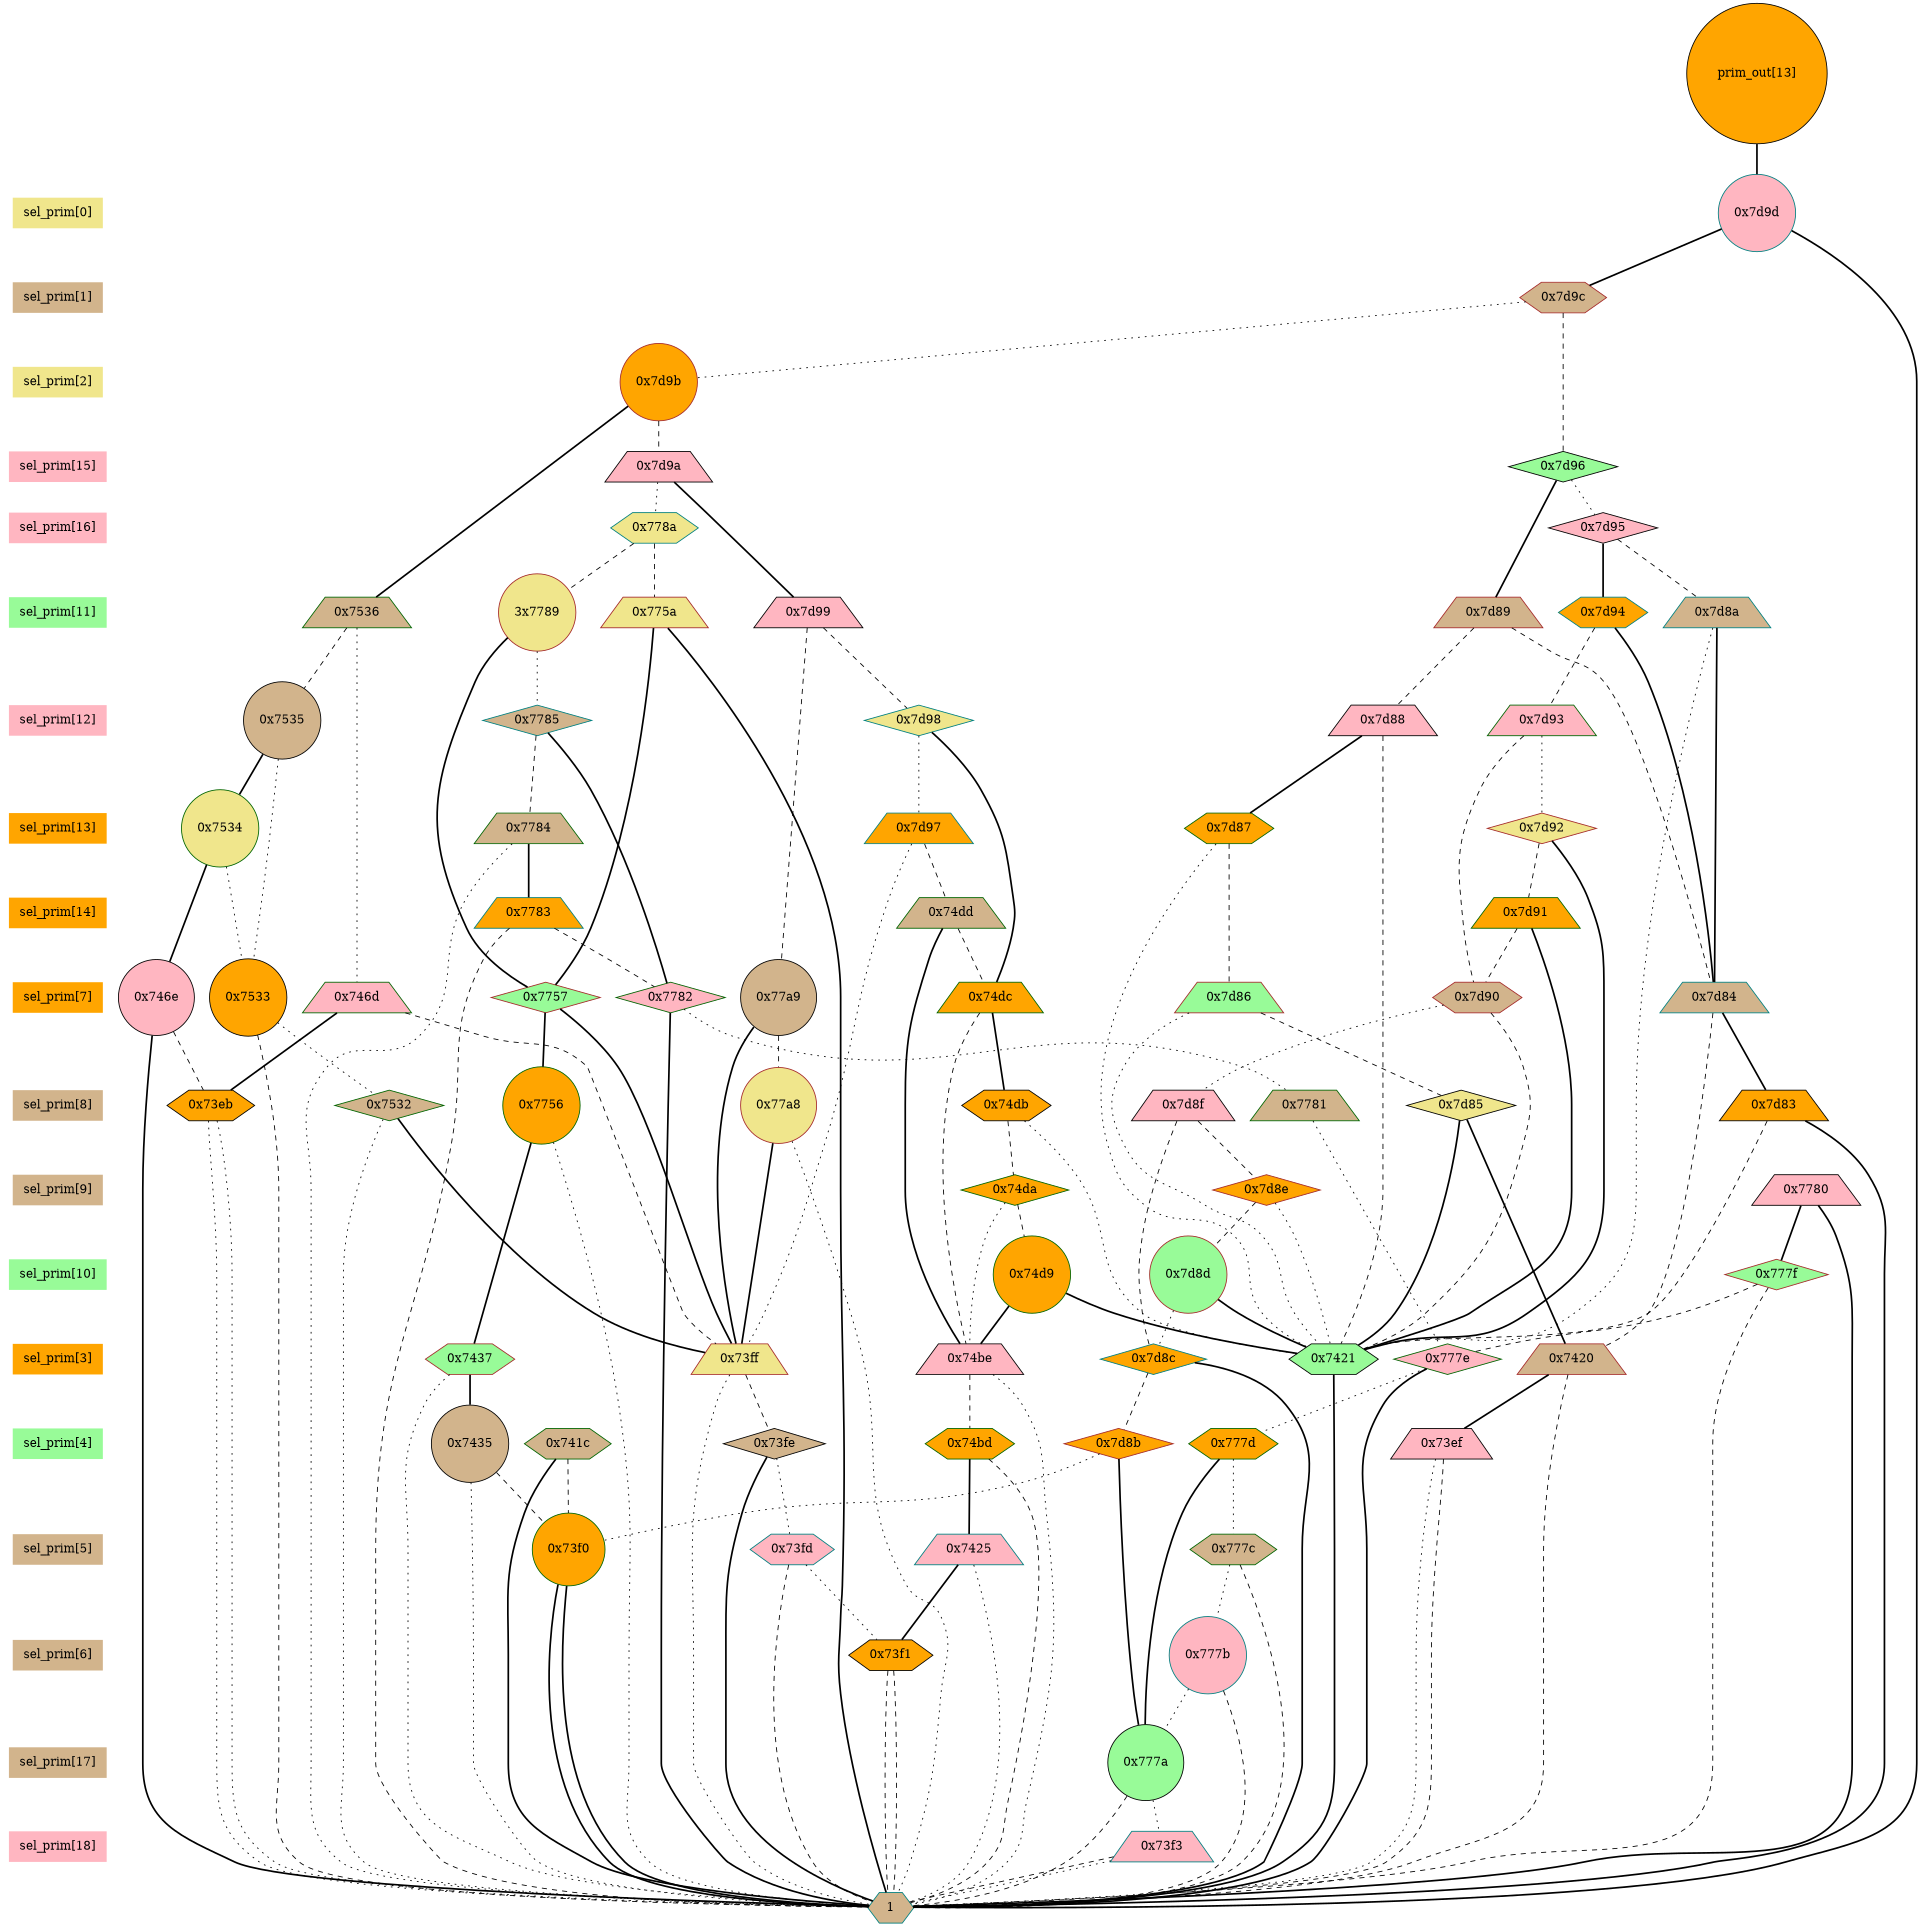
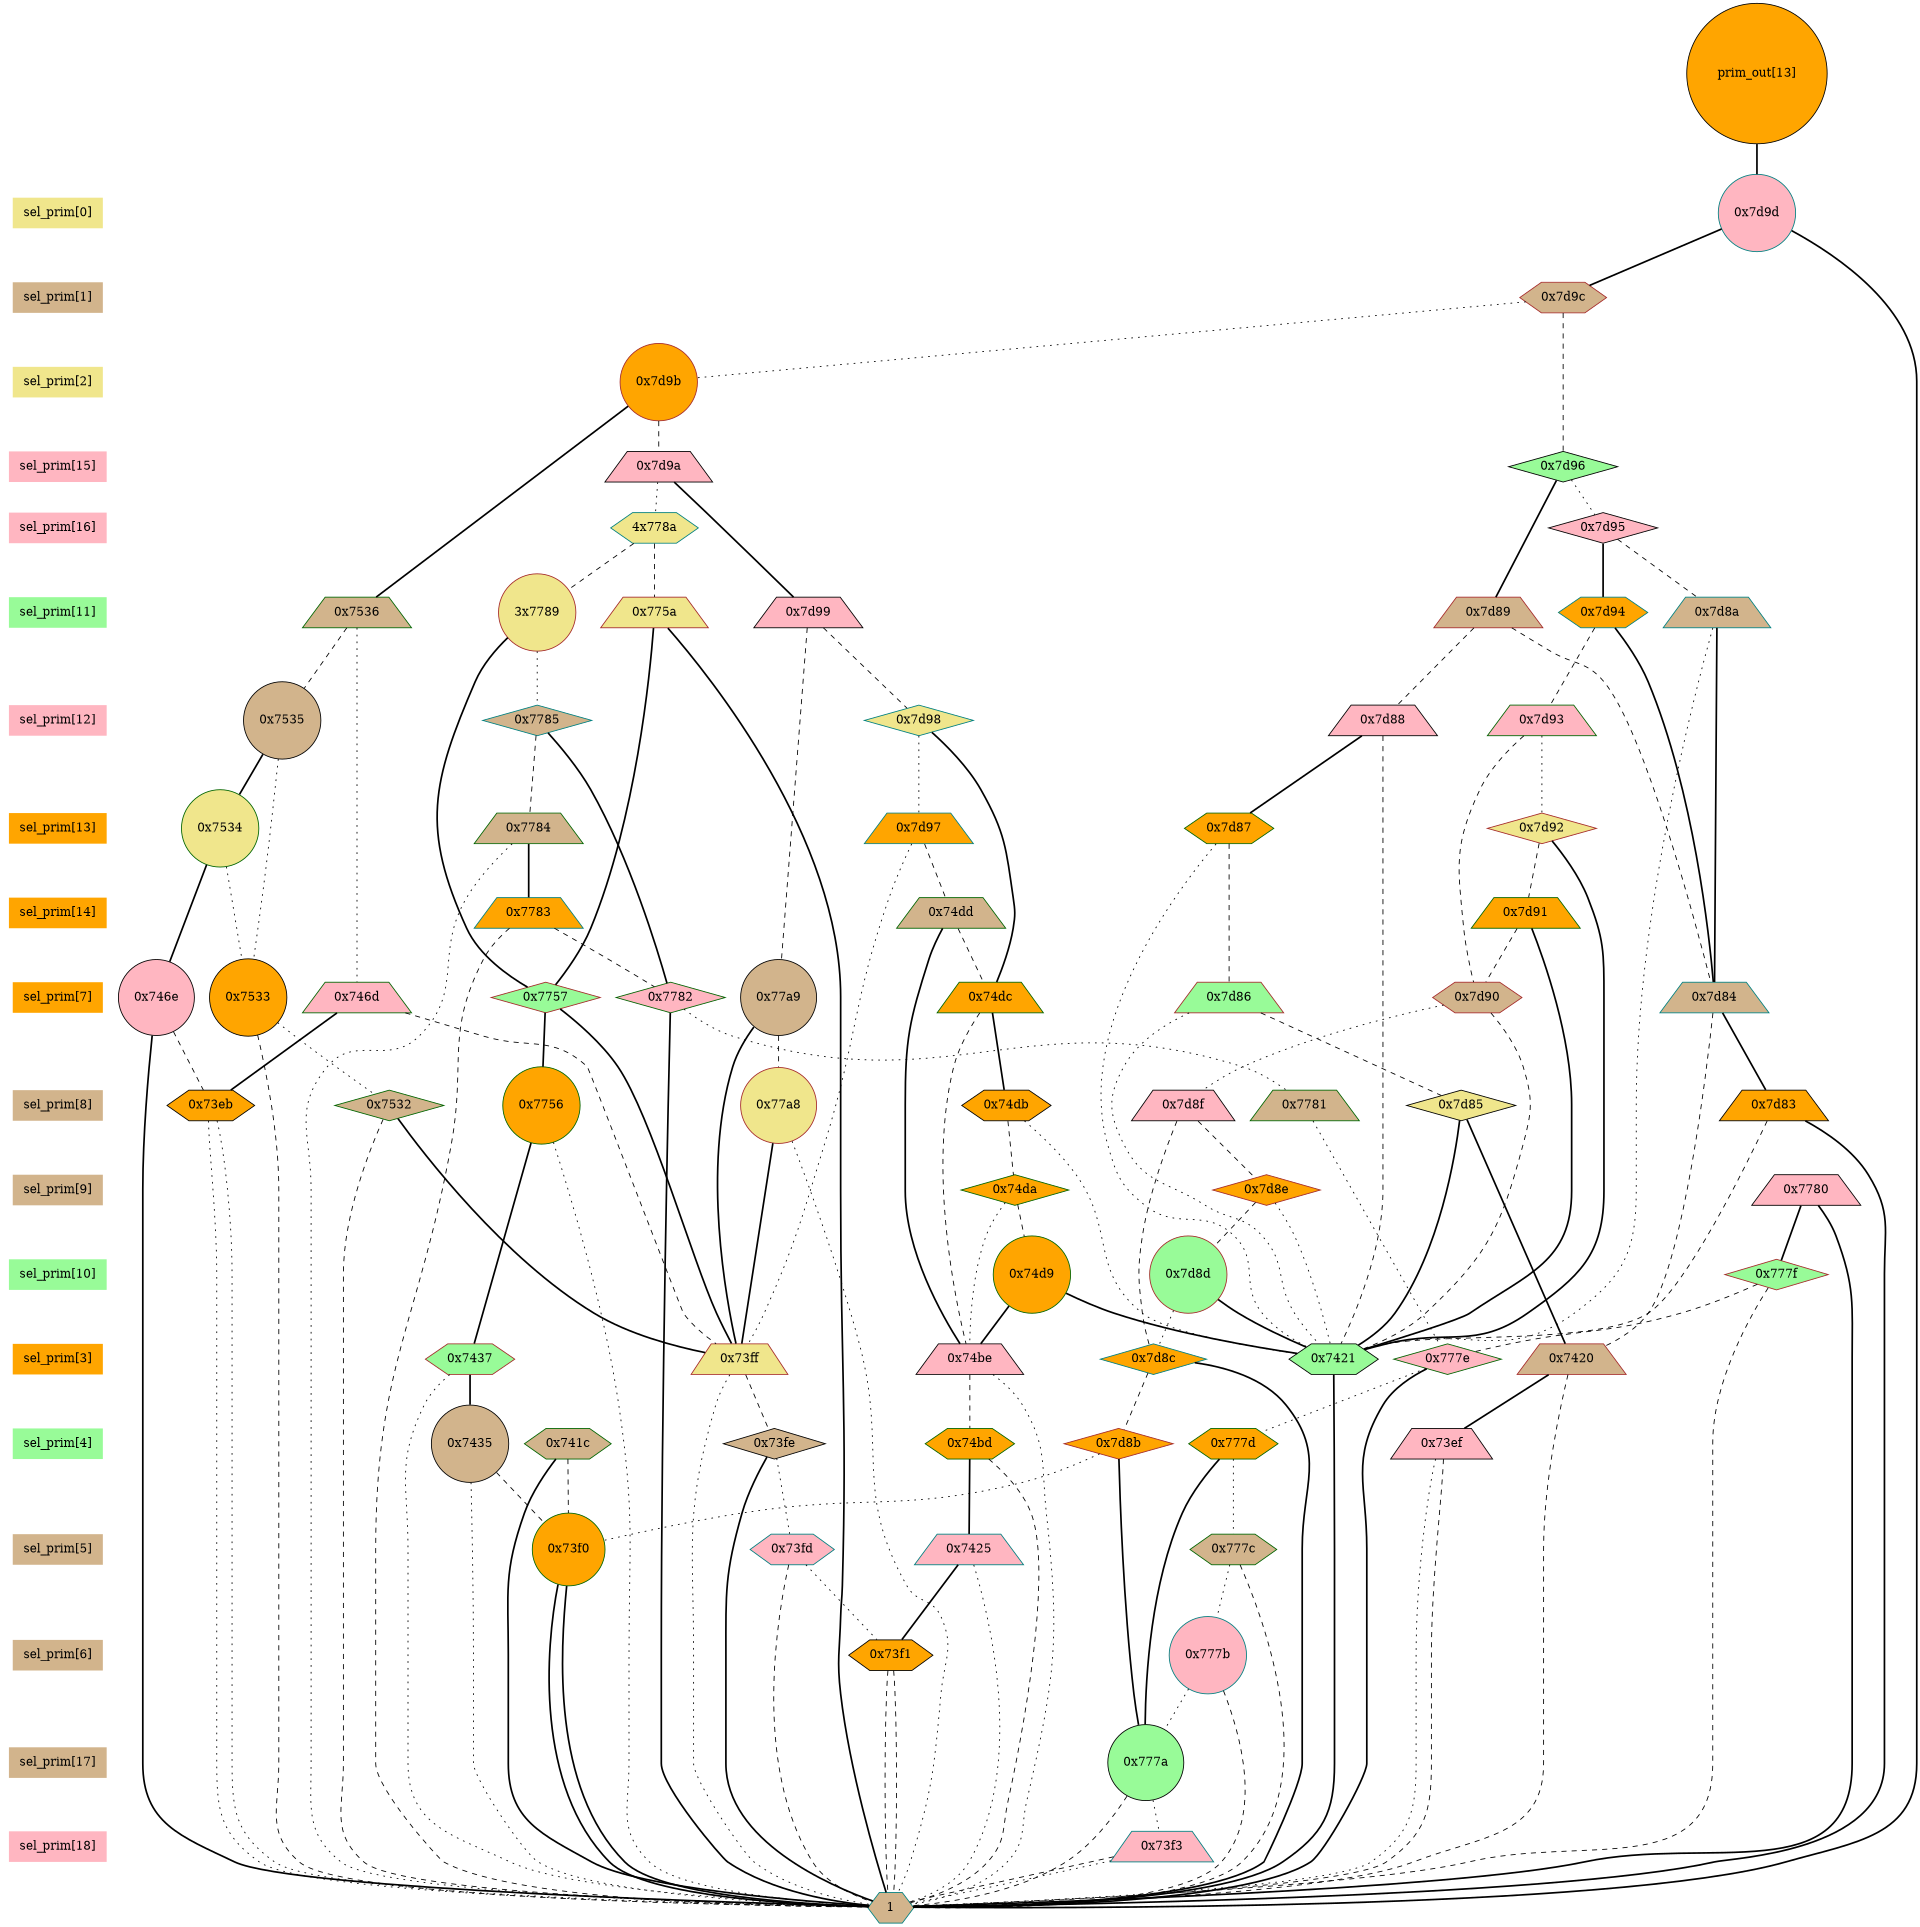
node "0x778a": label "0x778a" -> "4x778a"
edge "0x7532" -- "1": style dotted -> dashed
